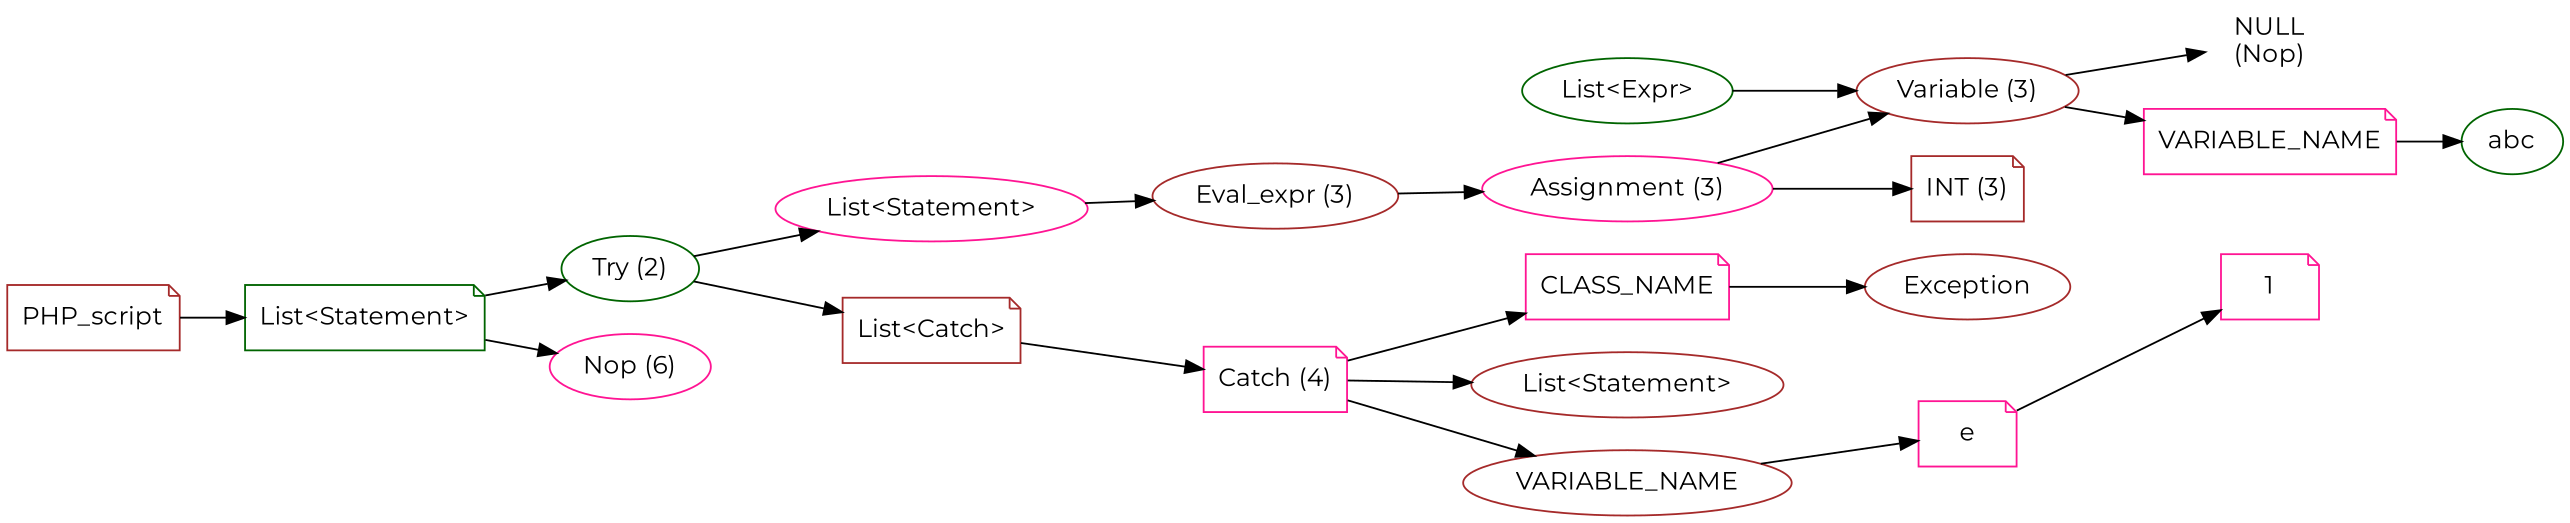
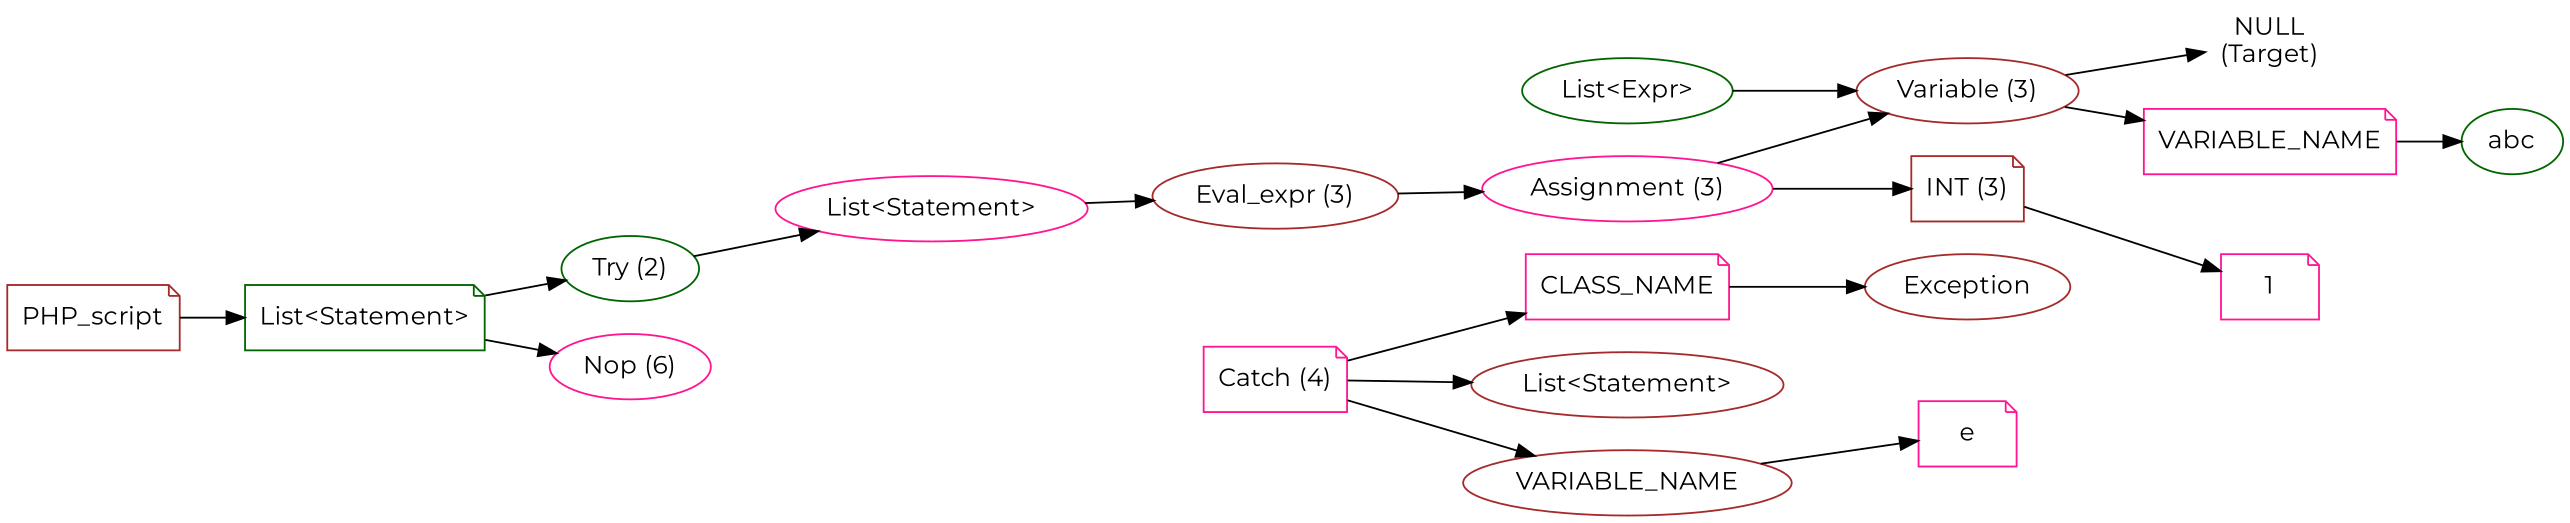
node "NULL (Nop)": label "NULL (Nop)" -> "NULL (Target)"
node "List<Catch>": removed
edge "e" -> "1": now "INT (3)" -> "1"
